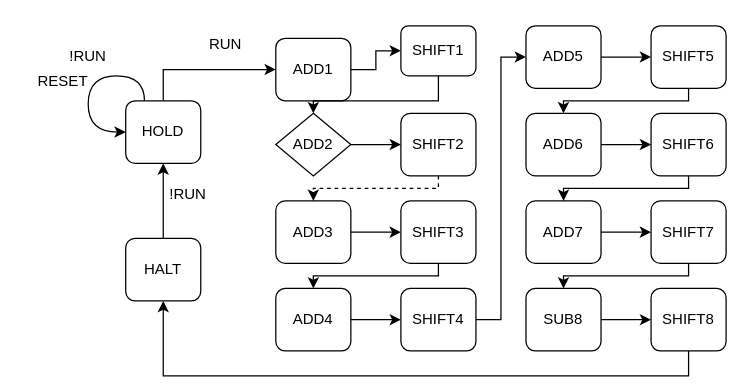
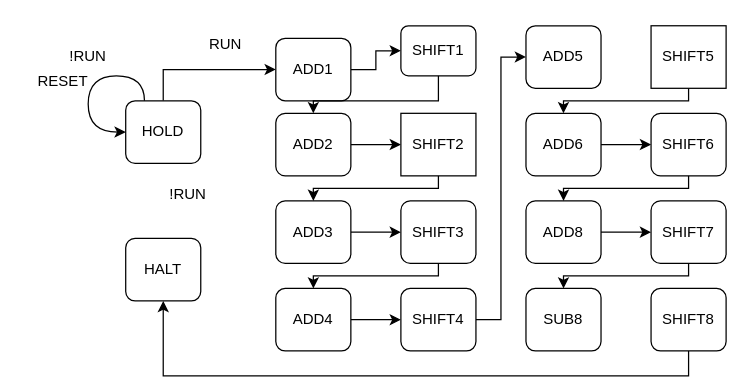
edge "ADD5" -> "SHIFT5": removed
node "SHIFT5": shape rounded rectangle -> rectangle
node "ADD2": shape diamond -> rounded rectangle
node "SHIFT2": shape rounded rectangle -> rectangle
edge "SHIFT2" -> "ADD3": style dashed -> solid
edge "HALT" -> "HOLD": removed
node "ADD7": label "ADD7" -> "ADD8"
edge "SUB8" -> "SHIFT8": removed
